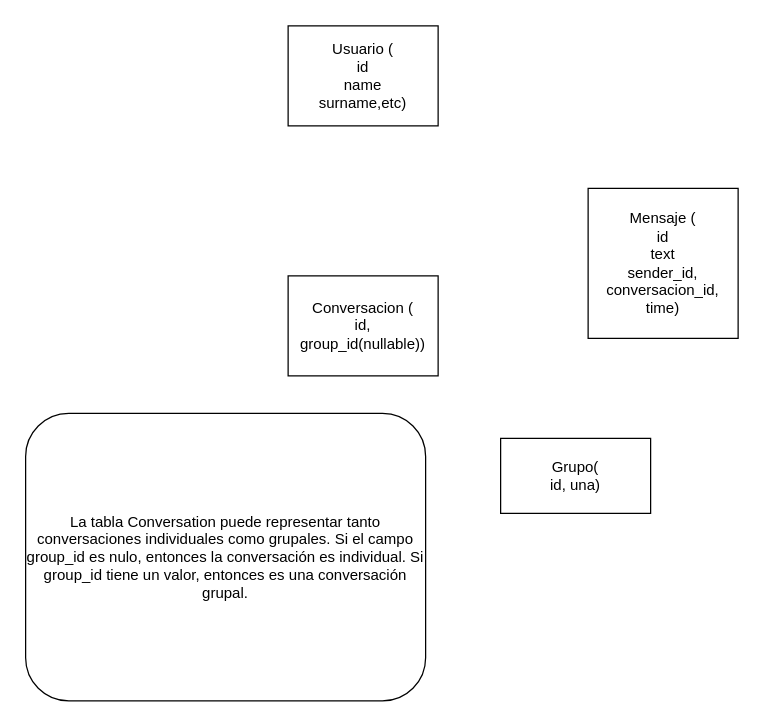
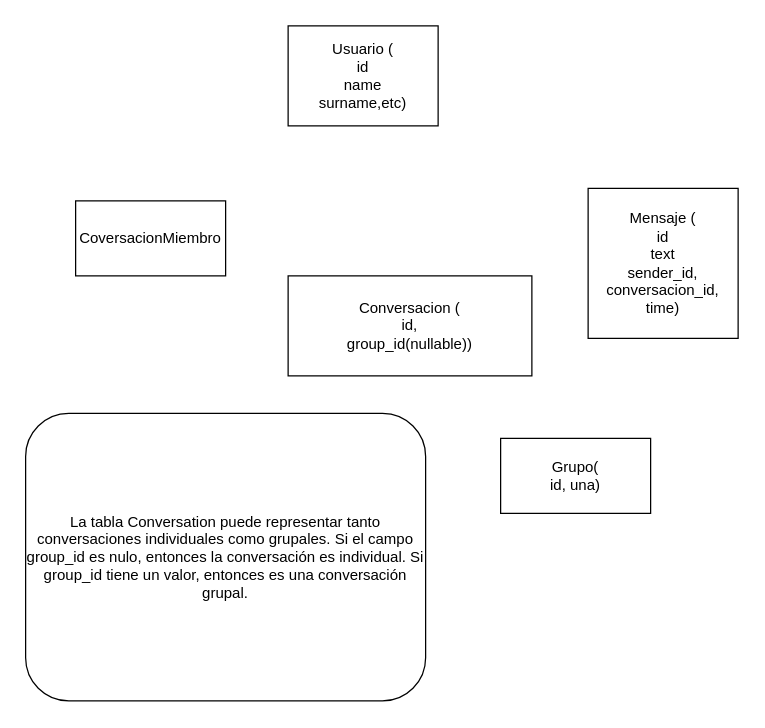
node "CoversacionMiembro": added
node "Conversacion ( id, group_id(nullable))": size 150x100 -> 244x100
